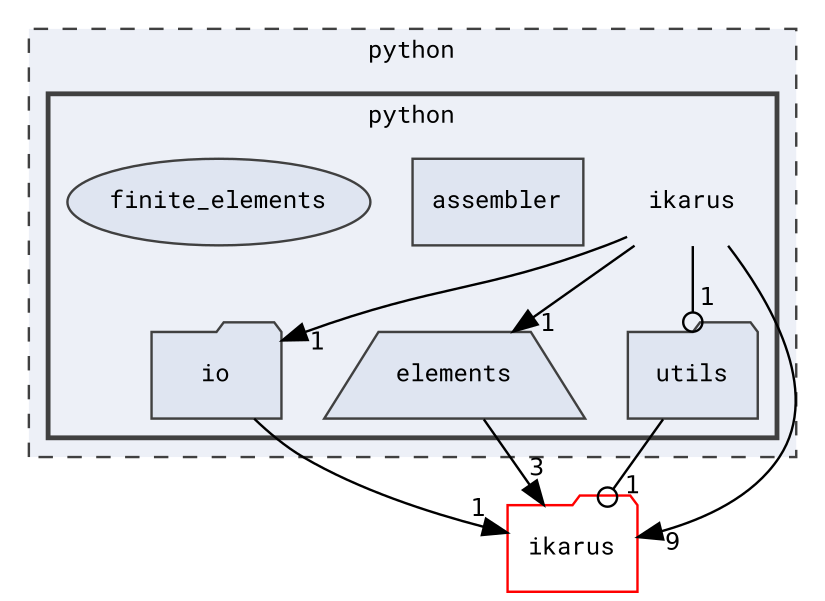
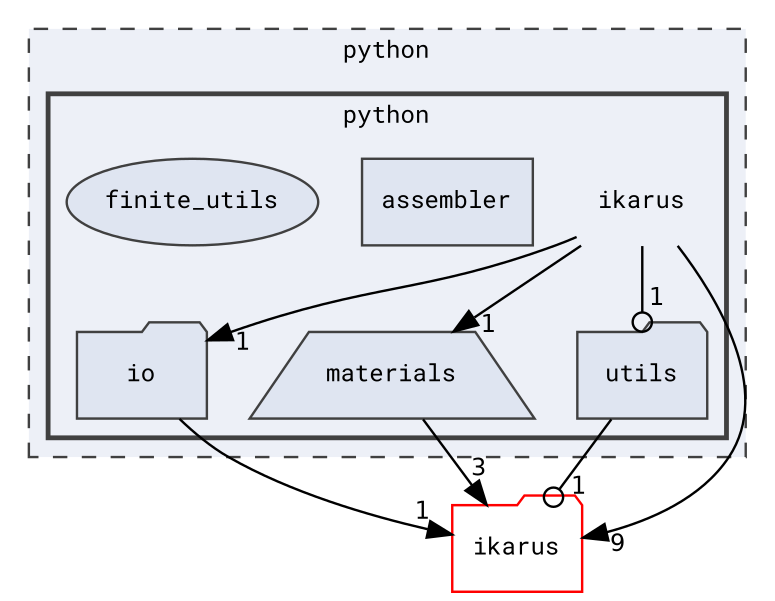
node "finite_elements": label "finite_elements" -> "finite_utils"
node "elements": label "elements" -> "materials"
